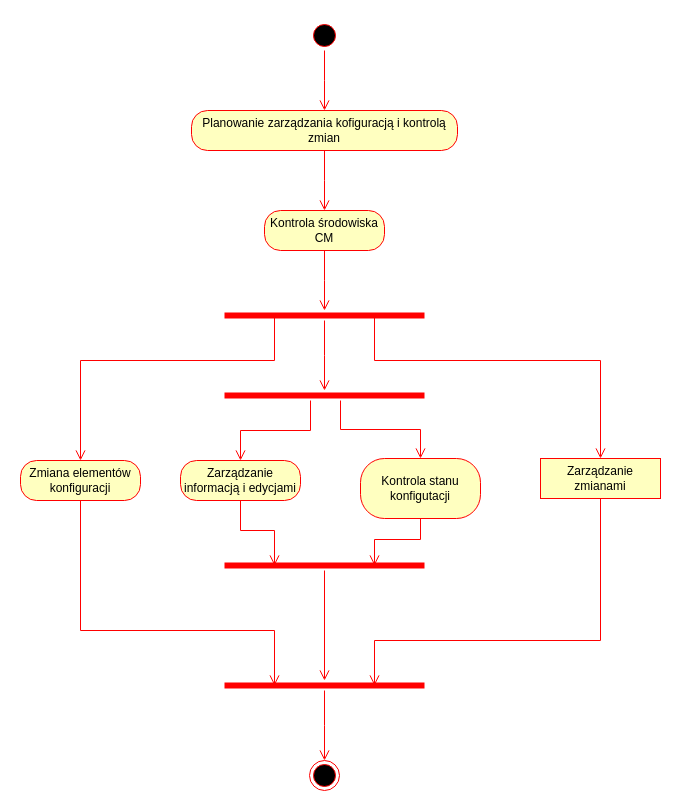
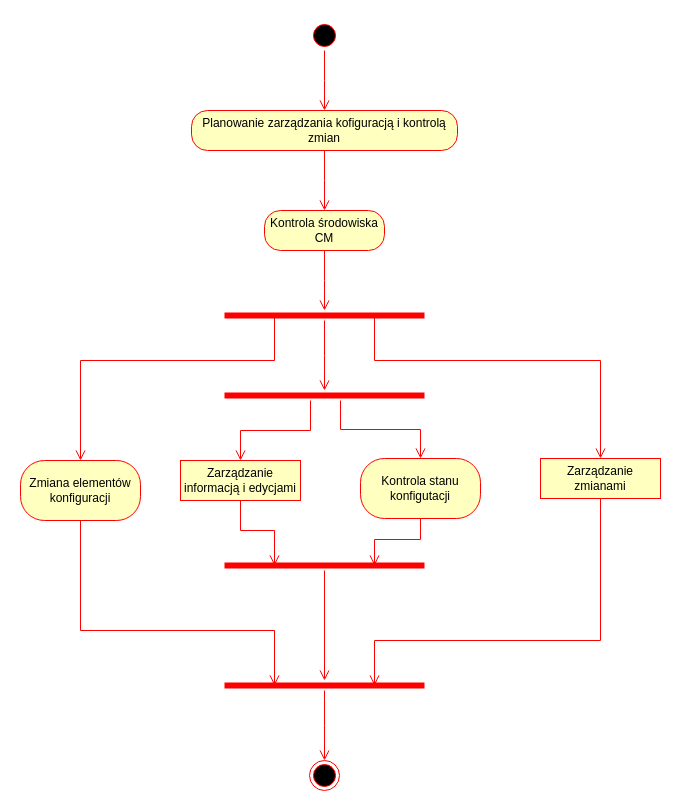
node "Zmiana elementów konfiguracji": size 120x40 -> 120x60
node "Zarządzanie informacją i edycjami": shape rounded rectangle -> rectangle
